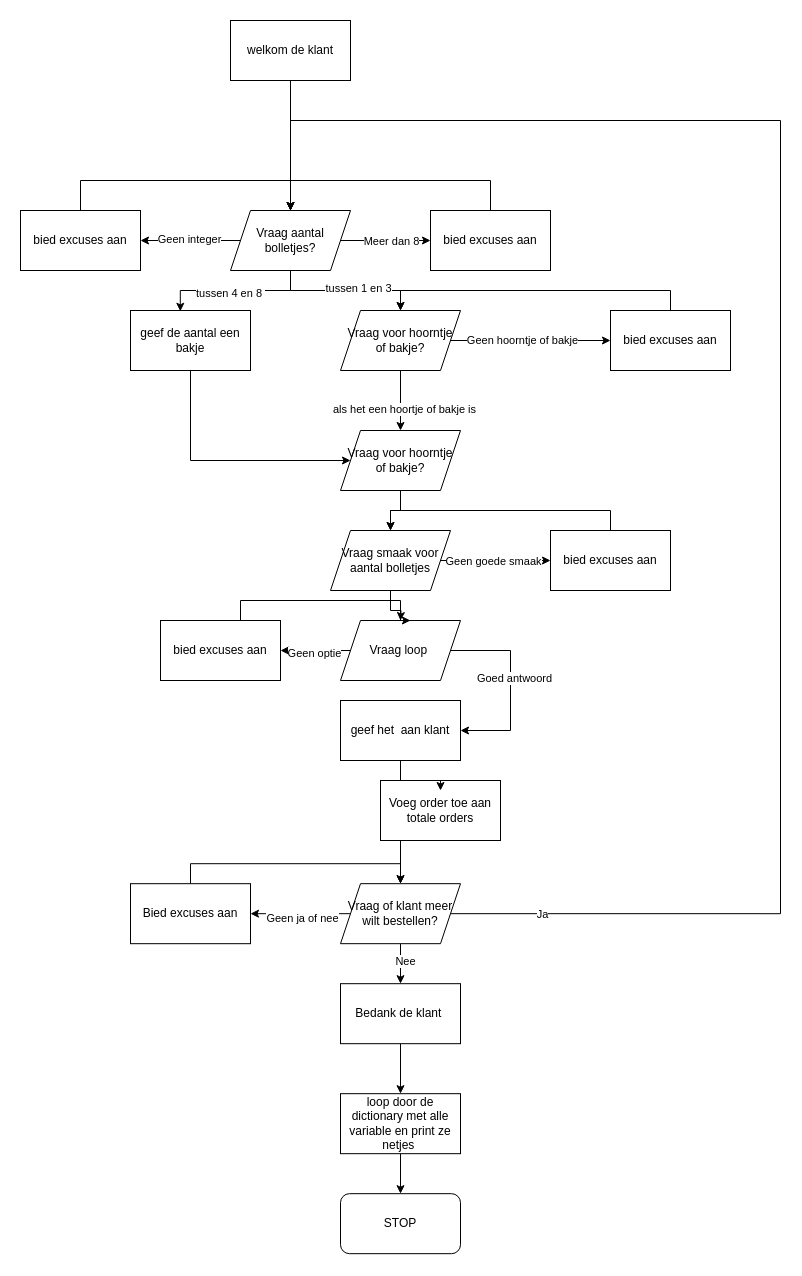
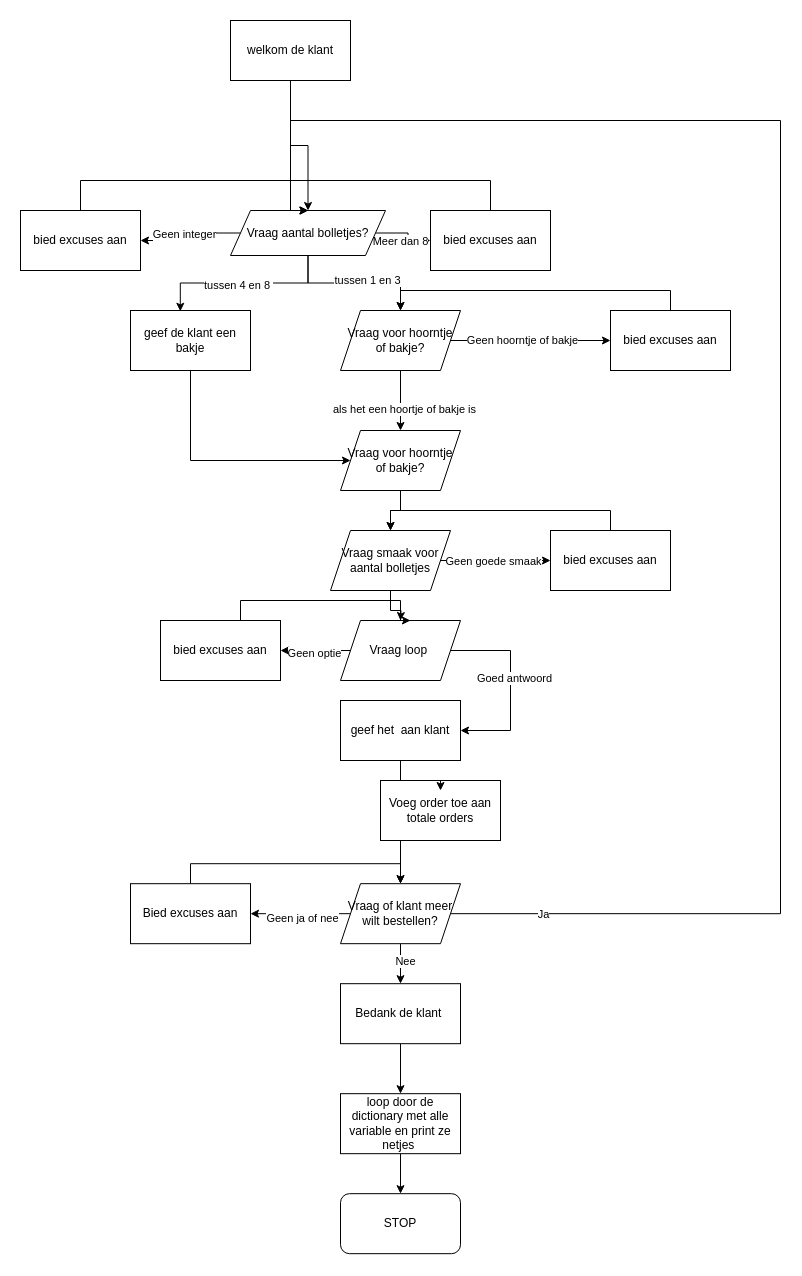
node "Vraag aantal bolletjes?": size 120x60 -> 155x45
node "geef de aantal een bakje": label "geef de aantal een bakje" -> "geef de klant een bakje"
